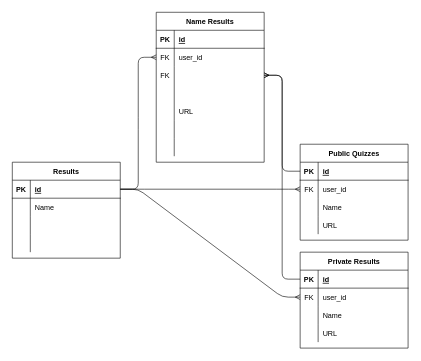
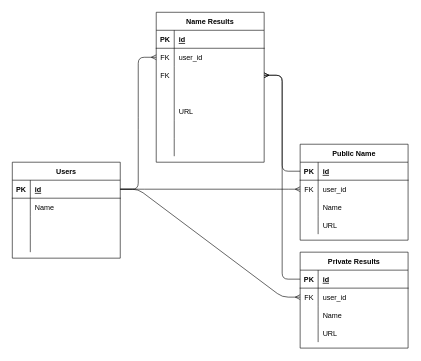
node "Public Quizzes": label "Public Quizzes" -> "Public Name"
node "Results": label "Results" -> "Users"
